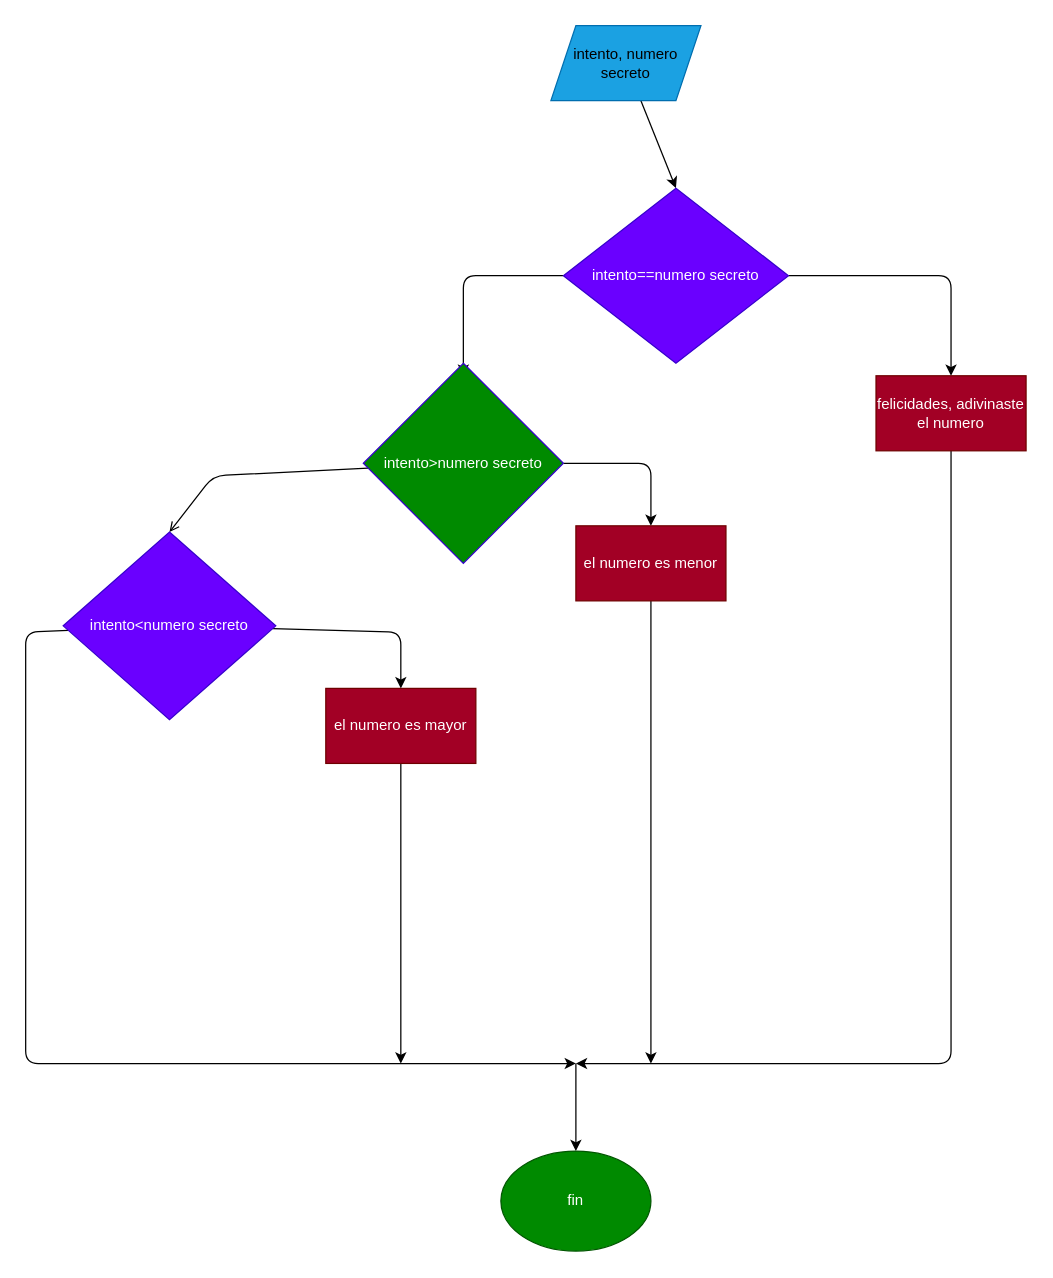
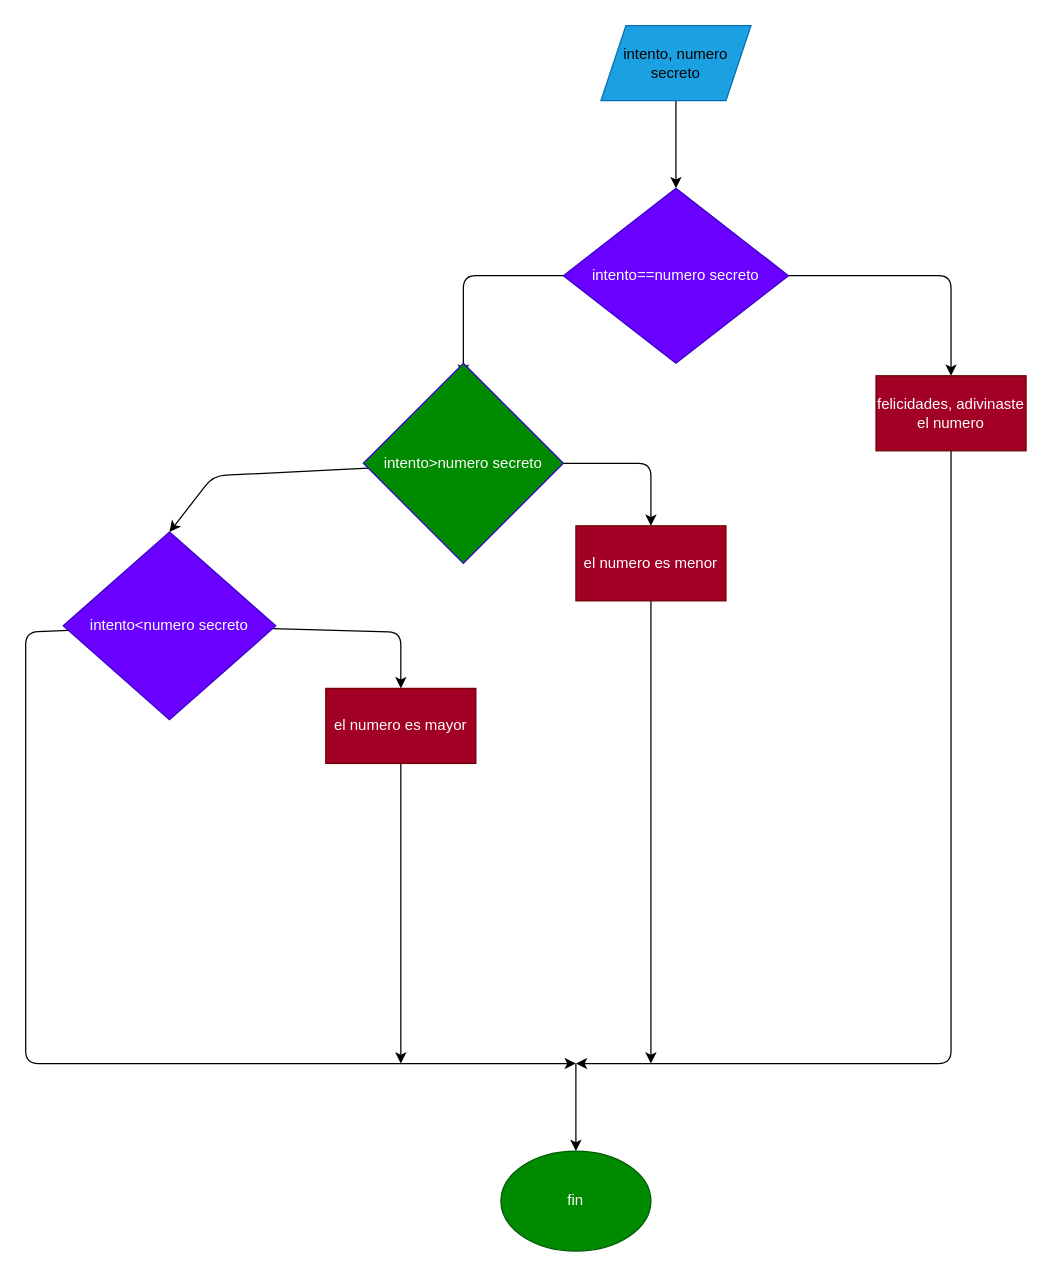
node "intento, numero secreto": moved (626, 63) -> (676, 63)
edge "intento>numero secreto" -> "intento<numero secreto": arrowhead open -> classic
